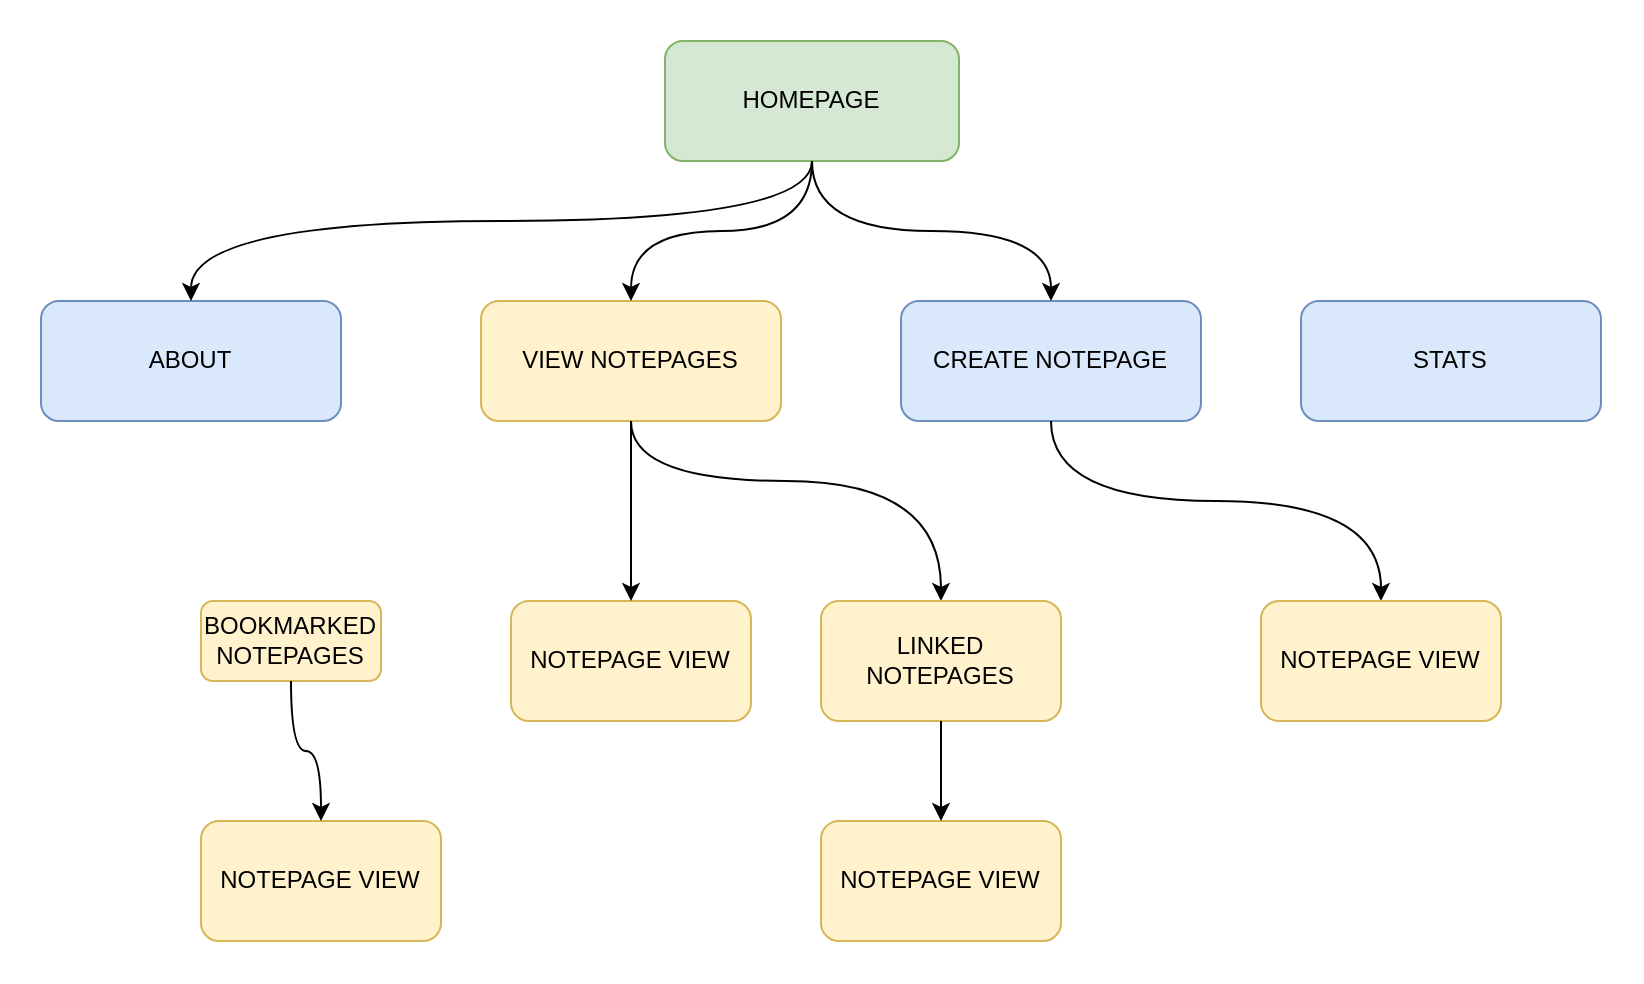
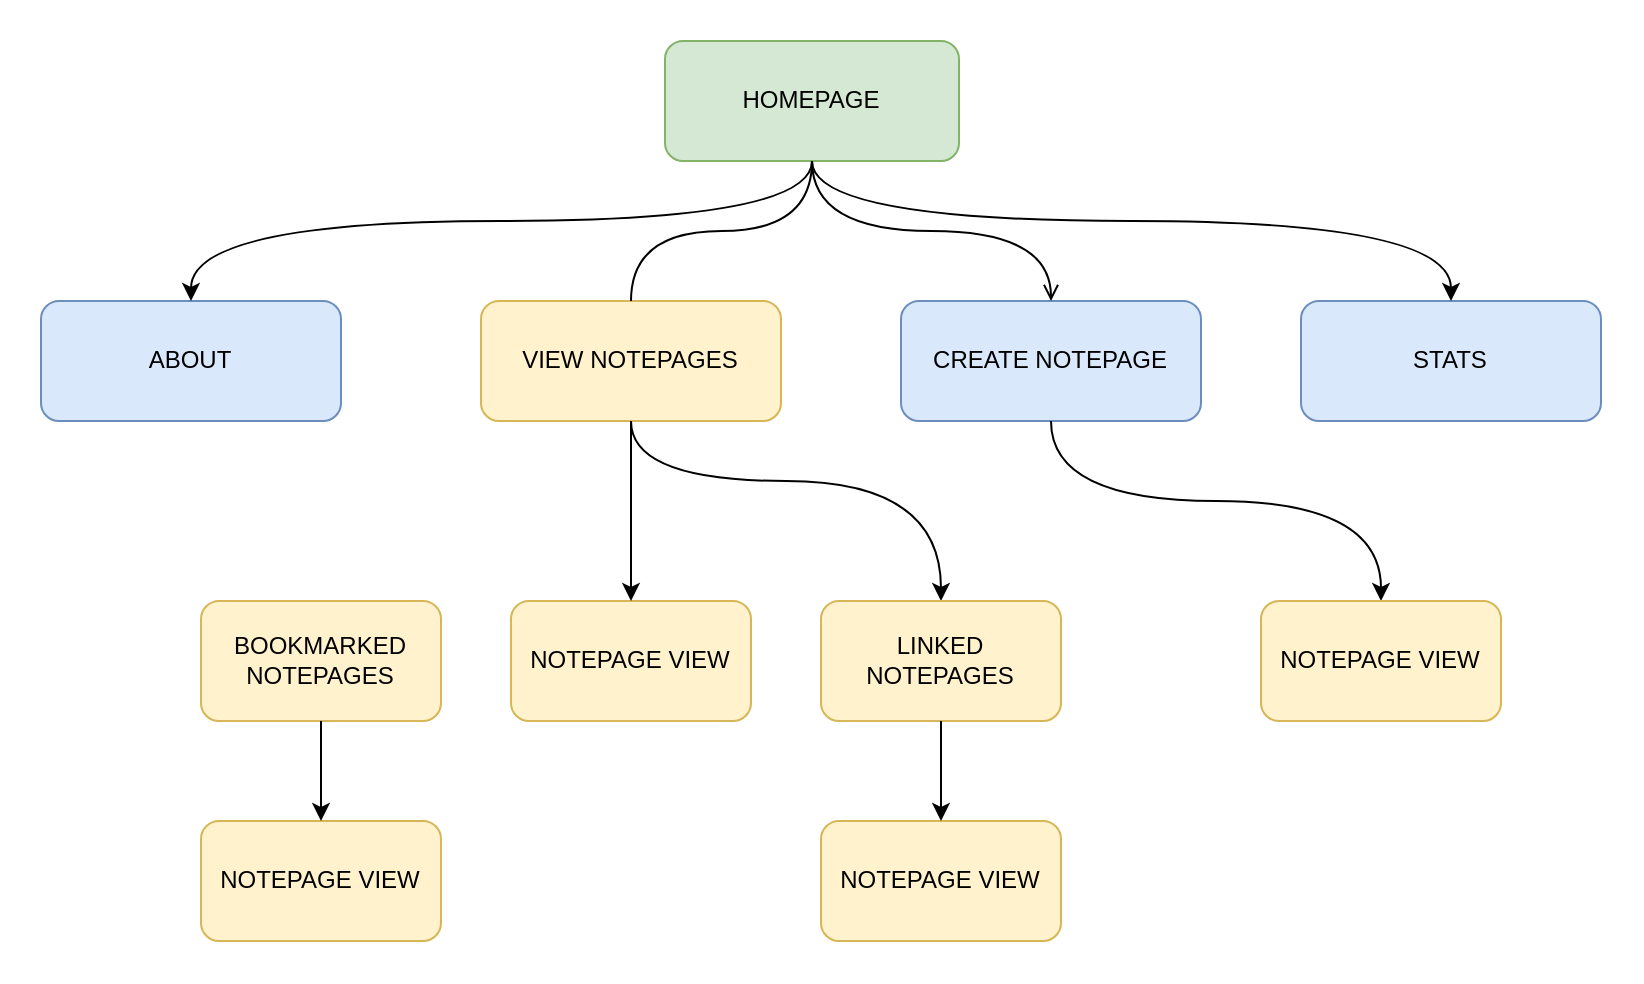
edge "HOMEPAGE" -> "STATS": added
edge "HOMEPAGE" -> "CREATE NOTEPAGE": arrowhead classic -> open
edge "HOMEPAGE" -> "VIEW NOTEPAGES": arrowhead classic -> none
node "BOOKMARKED NOTEPAGES": size 180x80 -> 240x120
